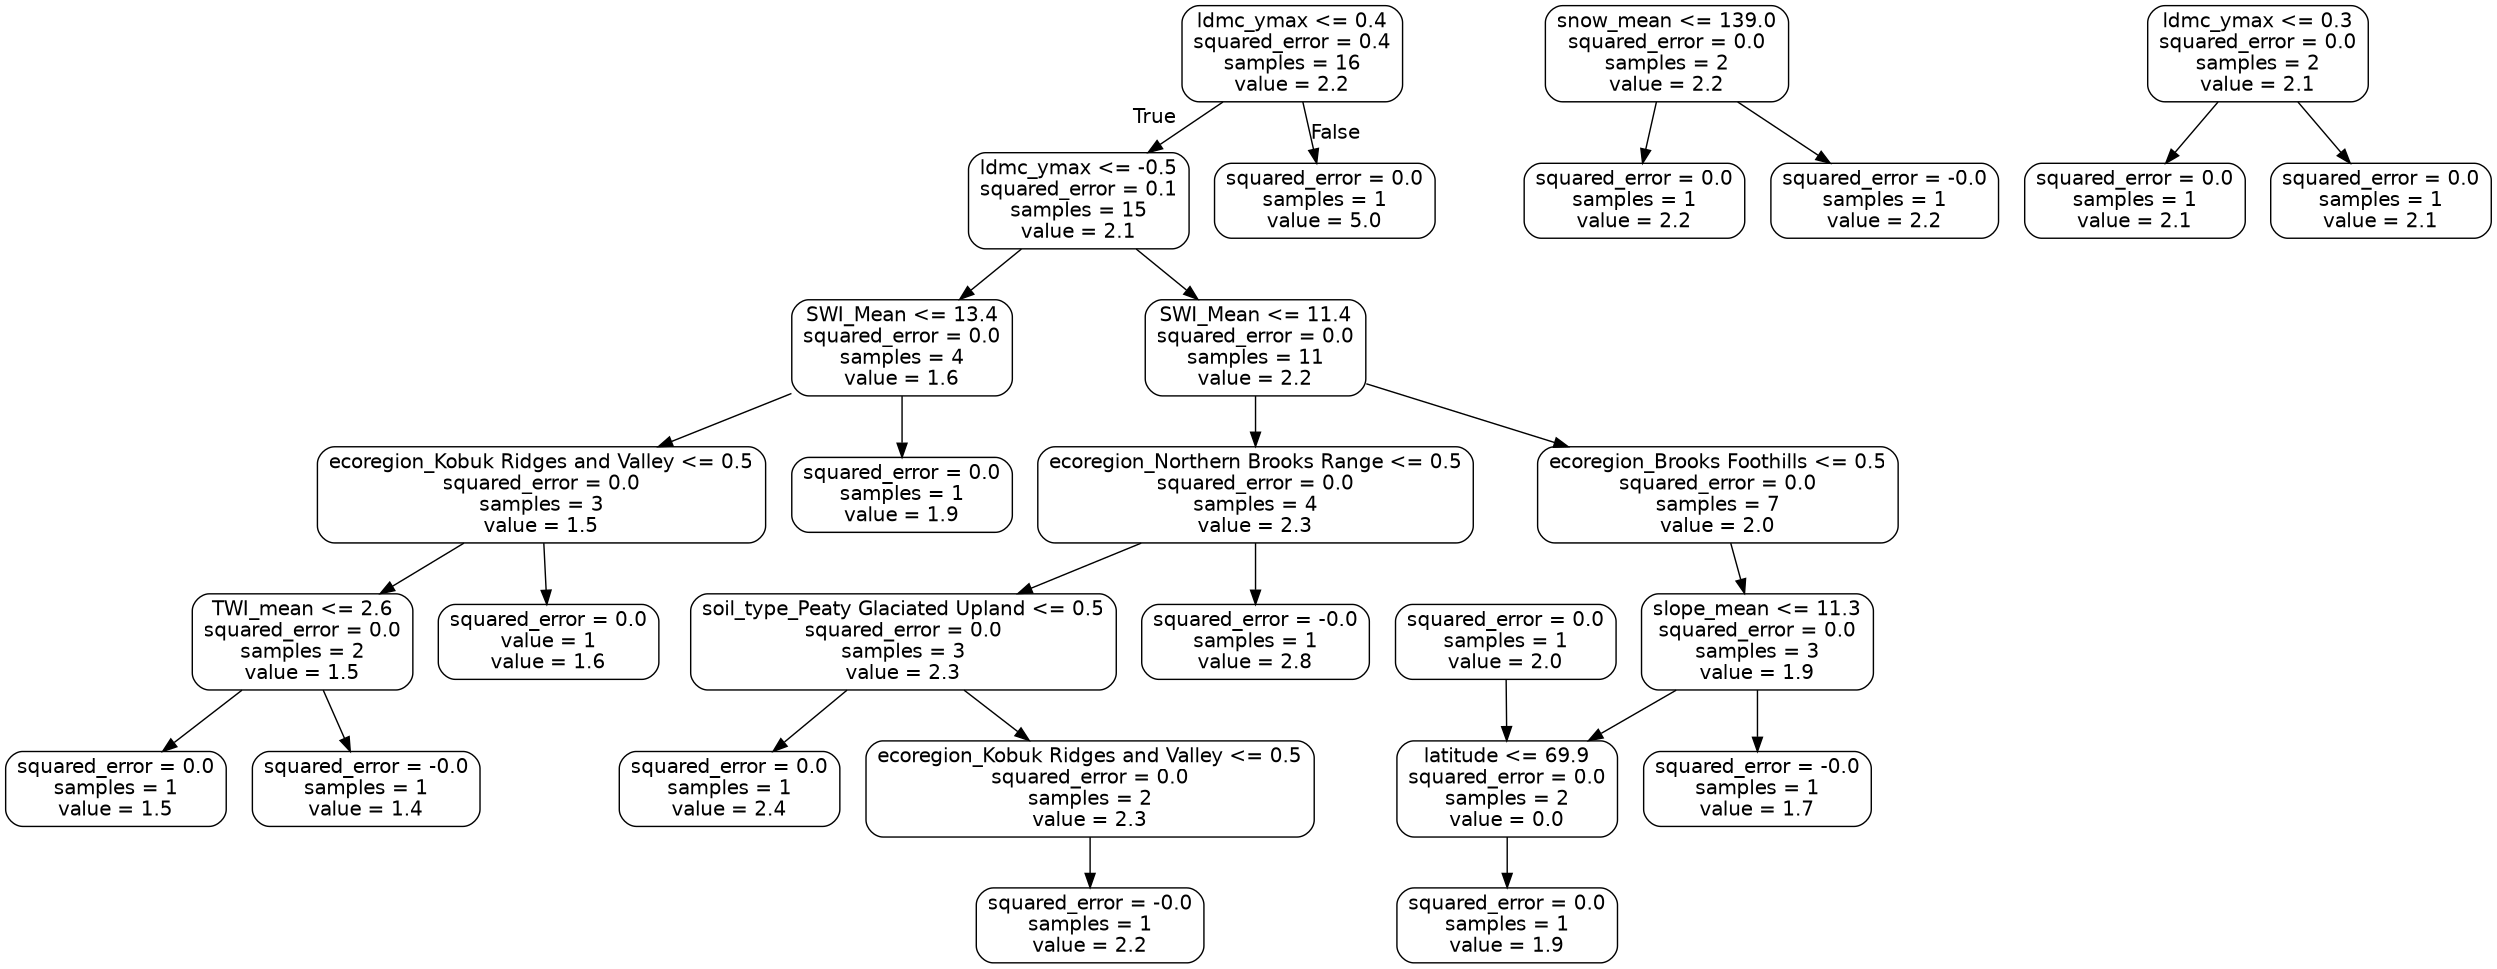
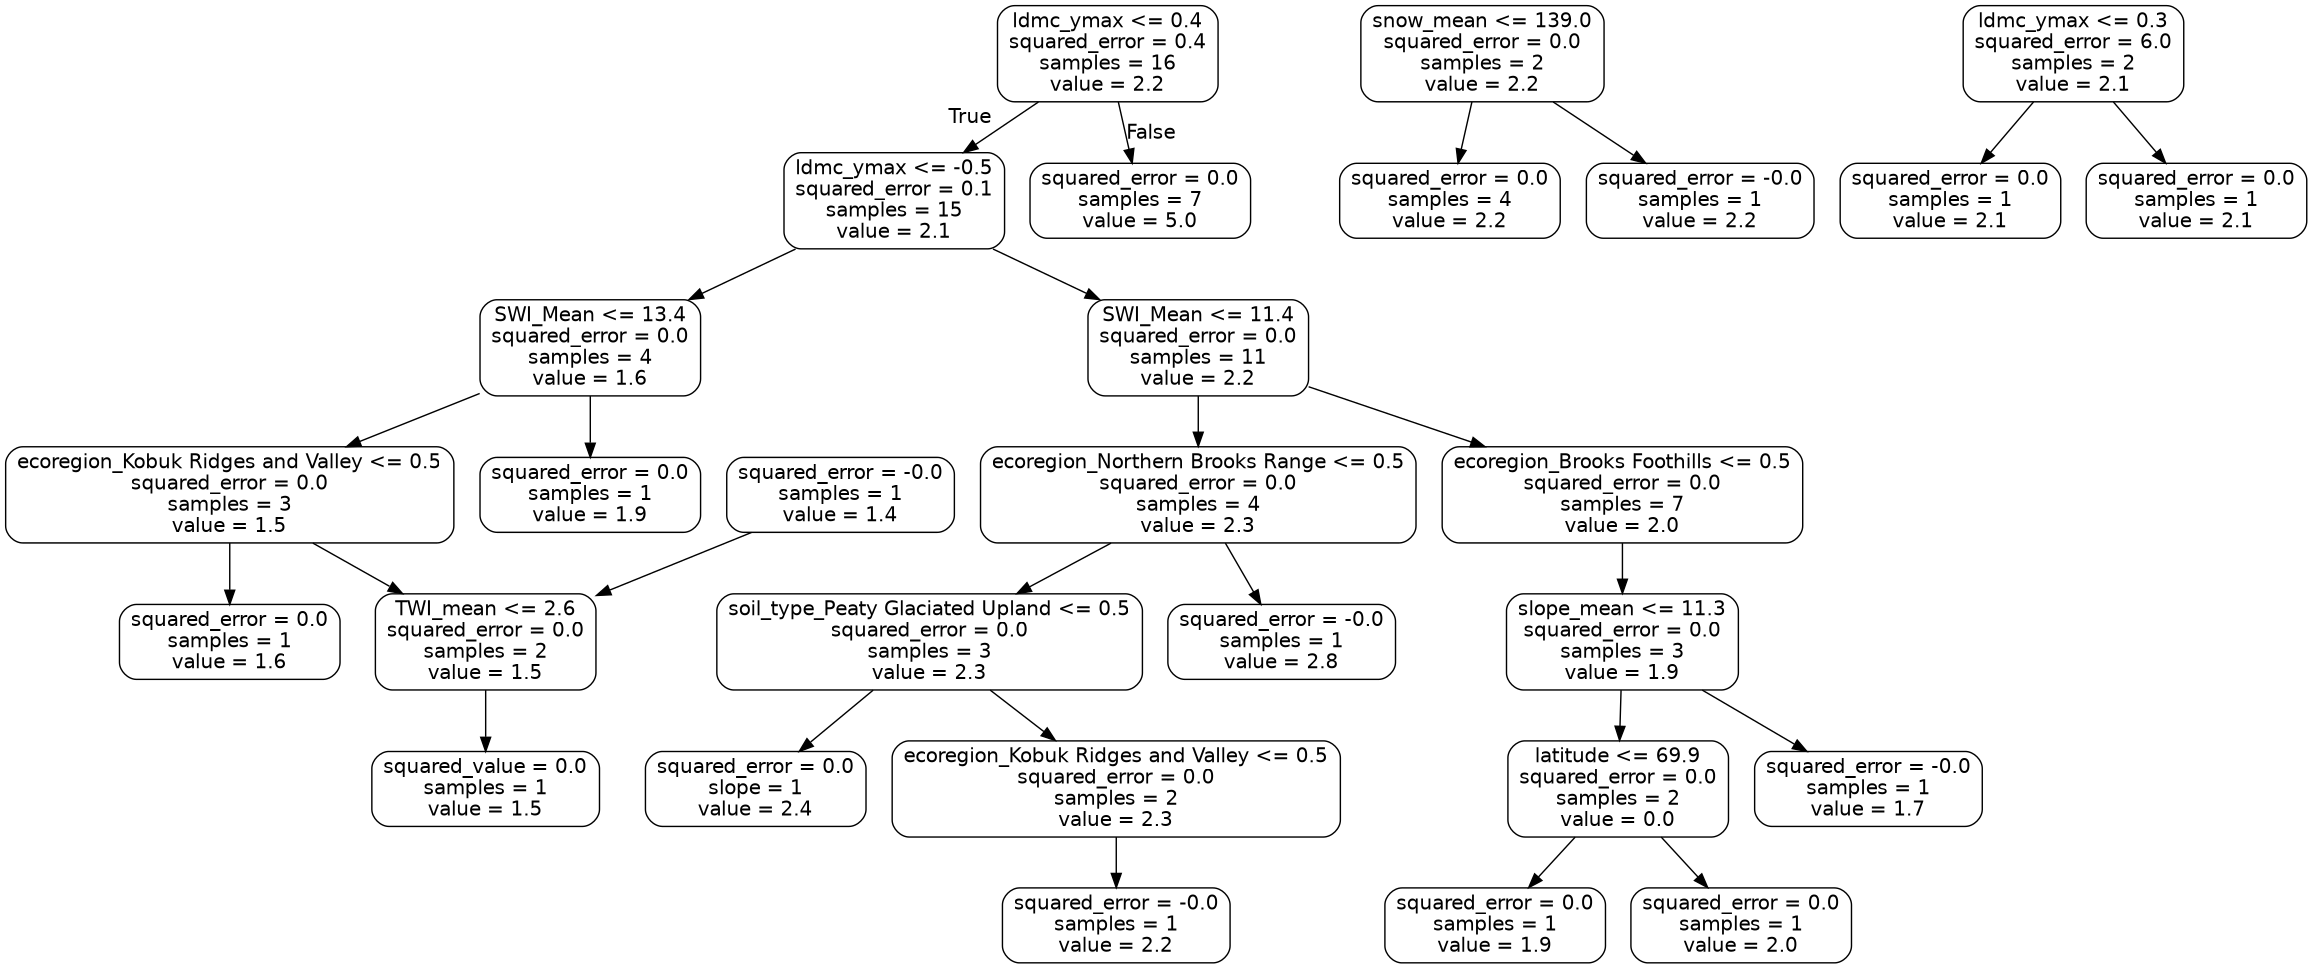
node "ldmc_ymax <= 0.3 squared_error = 0.0 samples = 2 value = 2.1": label "ldmc_ymax <= 0.3 squared_error = 0.0 samples = 2 value = 2.1" -> "ldmc_ymax <= 0.3 squared_error = 6.0 samples = 2 value = 2.1"
node "squared_error = 0.0 samples = 1 value = 5.0": label "squared_error = 0.0 samples = 1 value = 5.0" -> "squared_error = 0.0 samples = 7 value = 5.0"
node "squared_error = 0.0 samples = 1 value = 2.2": label "squared_error = 0.0 samples = 1 value = 2.2" -> "squared_error = 0.0 samples = 4 value = 2.2"
node "squared_error = 0.0 value = 1 value = 1.6": label "squared_error = 0.0 value = 1 value = 1.6" -> "squared_error = 0.0 samples = 1 value = 1.6"
edge "squared_error = 0.0 samples = 1 value = 2.0" -> "latitude <= 69.9 squared_error = 0.0 samples = 2 value = 0.0": reversed
edge "TWI_mean <= 2.6 squared_error = 0.0 samples = 2 value = 1.5" -> "squared_error = -0.0 samples = 1 value = 1.4": reversed
node "squared_error = 0.0 samples = 1 value = 1.5": label "squared_error = 0.0 samples = 1 value = 1.5" -> "squared_value = 0.0 samples = 1 value = 1.5"
node "squared_error = 0.0 samples = 1 value = 2.4": label "squared_error = 0.0 samples = 1 value = 2.4" -> "squared_error = 0.0 slope = 1 value = 2.4"
